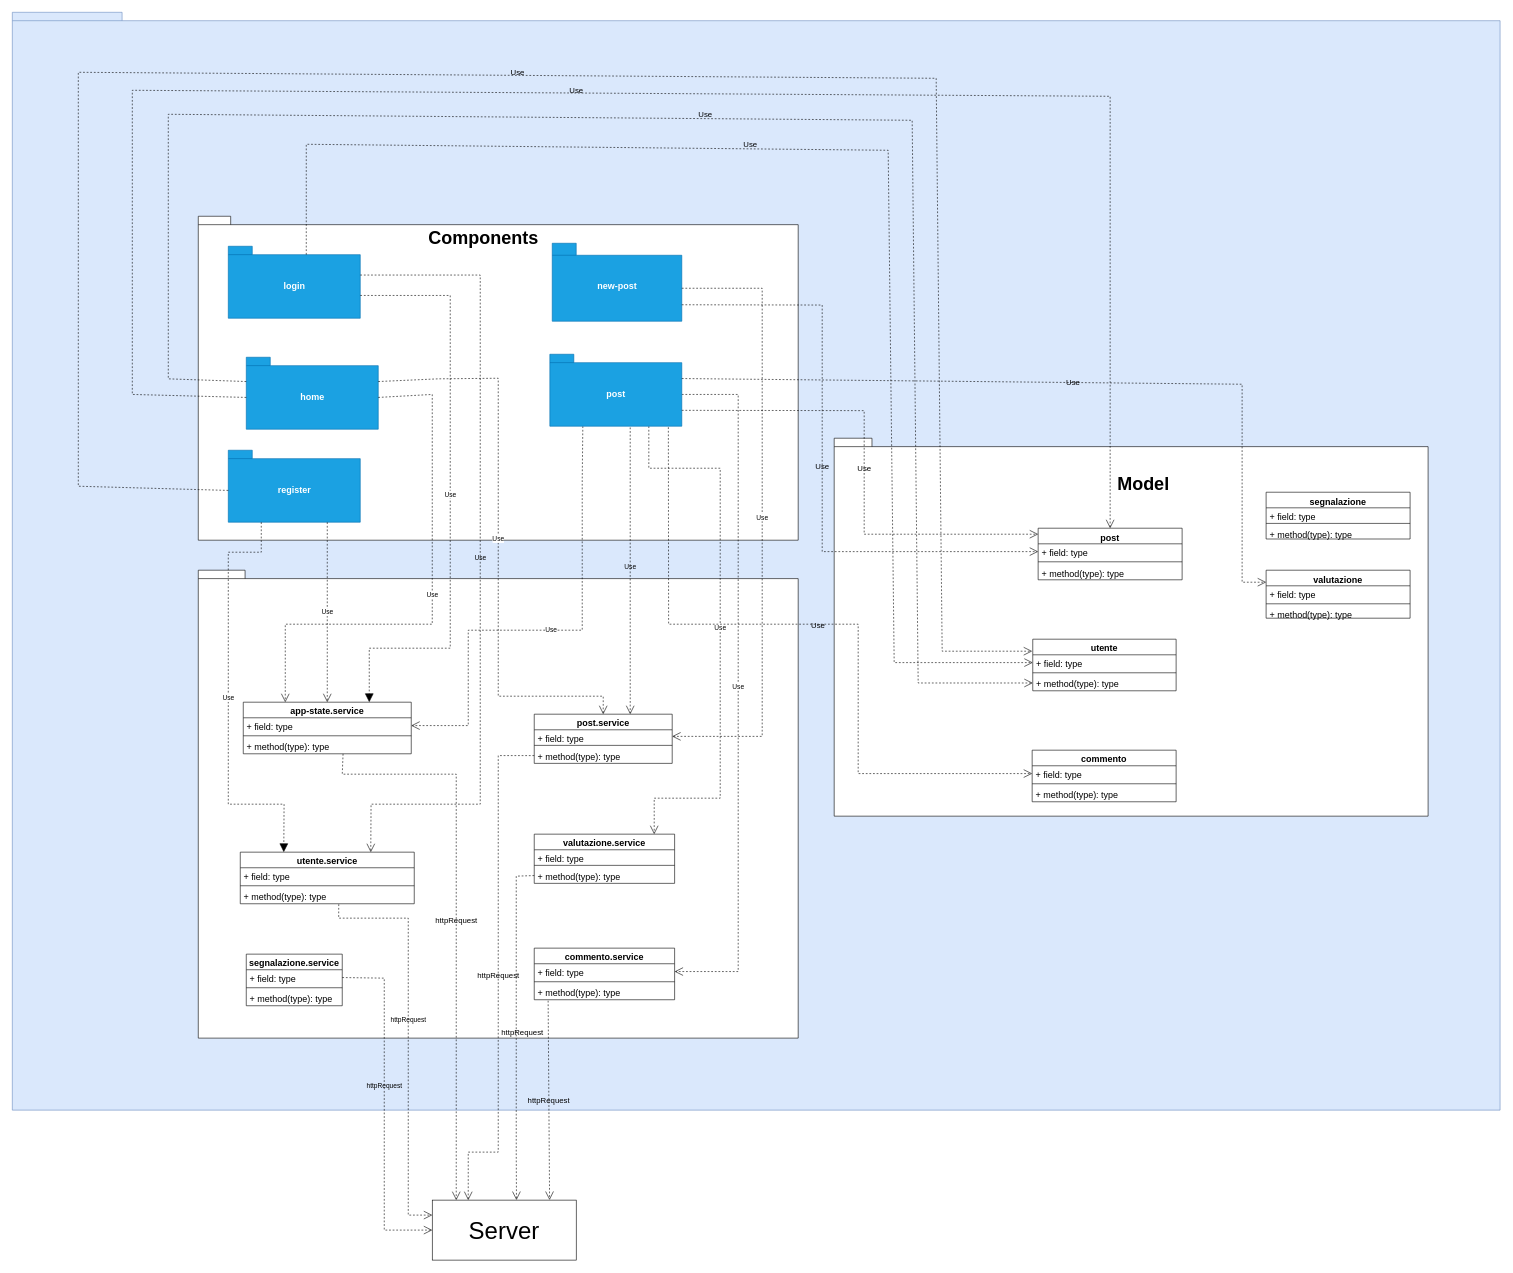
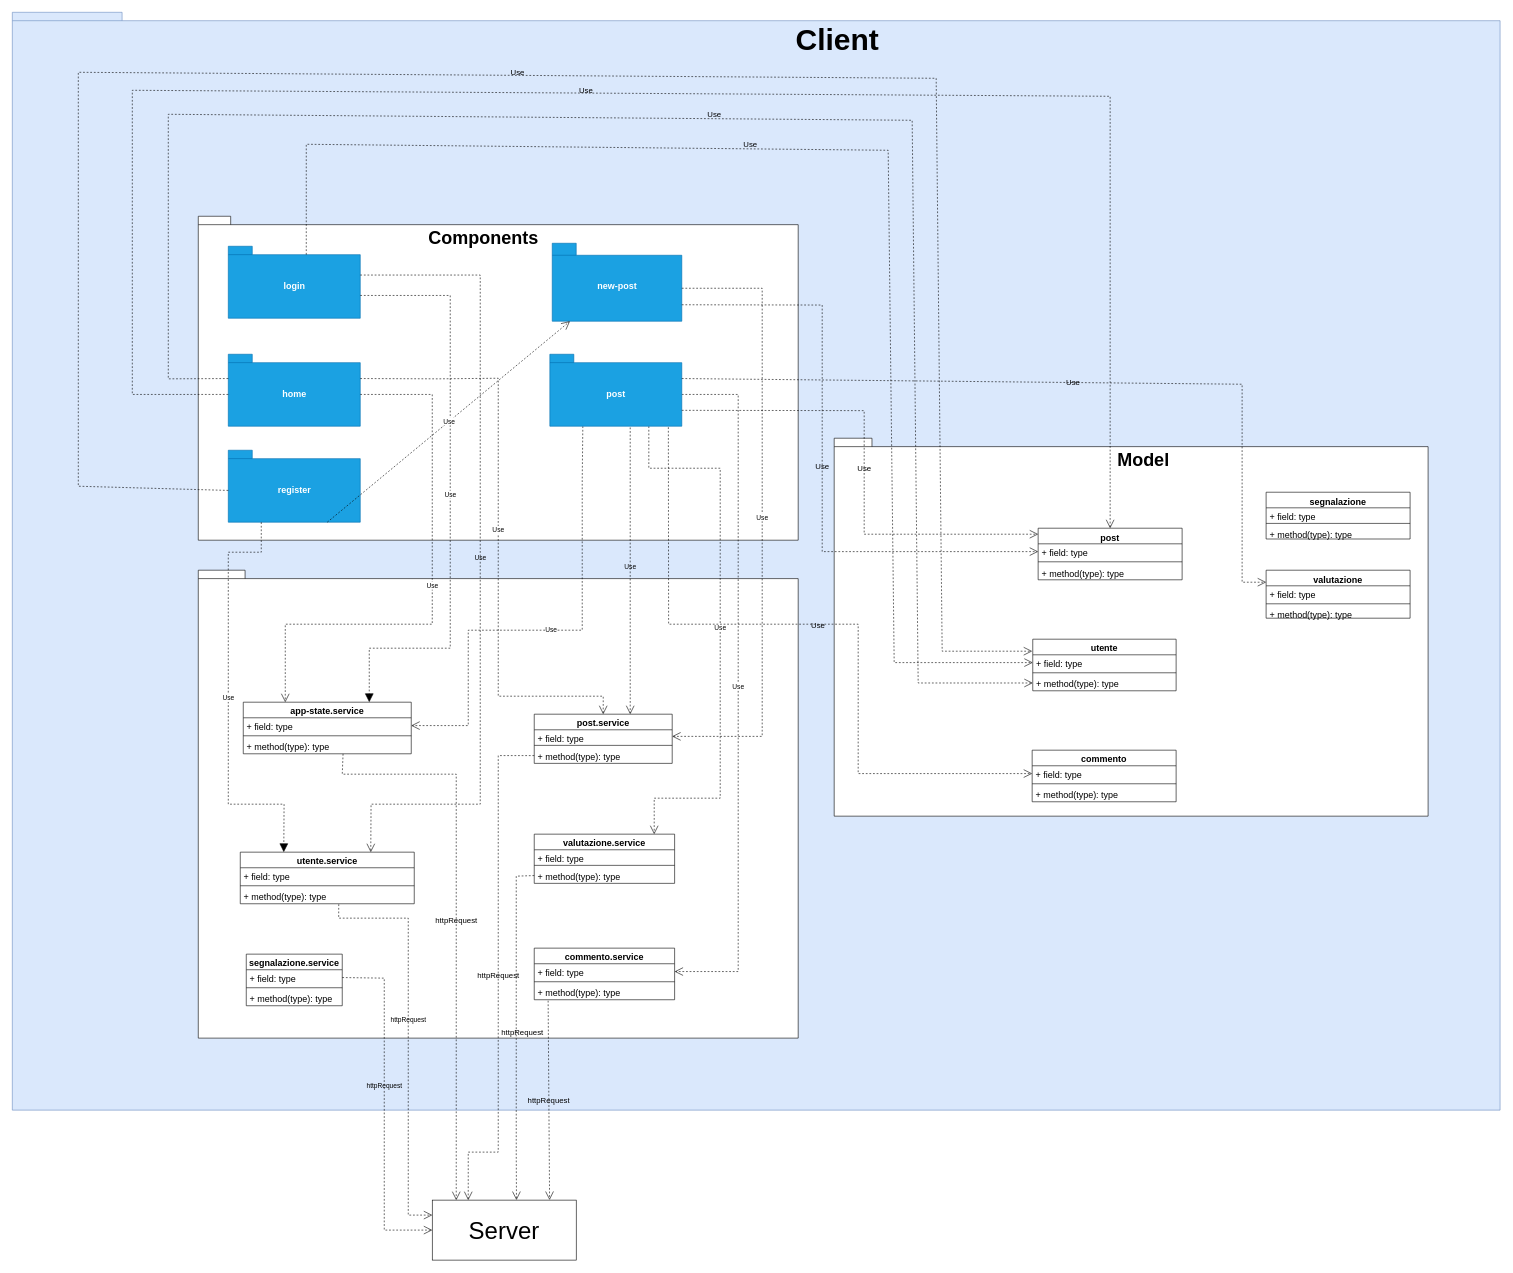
node "Client": added
node "home": moved (312, 393) -> (294, 390)
node "Model": moved (1143, 483) -> (1143, 459)
edge "register" -> "app-state.service": now "register" -> "new-post"
